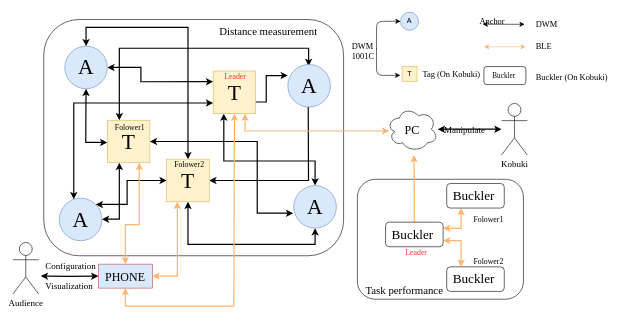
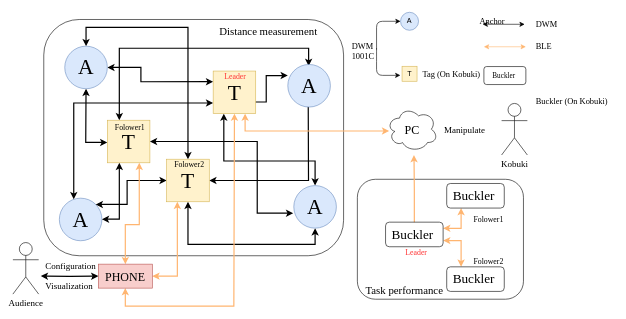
node "Buckler (On Kobuki)": moved (574, 76) -> (574, 100)
edge "PC" -- "Kobuki": removed
node "PHONE": fillcolor #dae8fc -> #f8cecc
